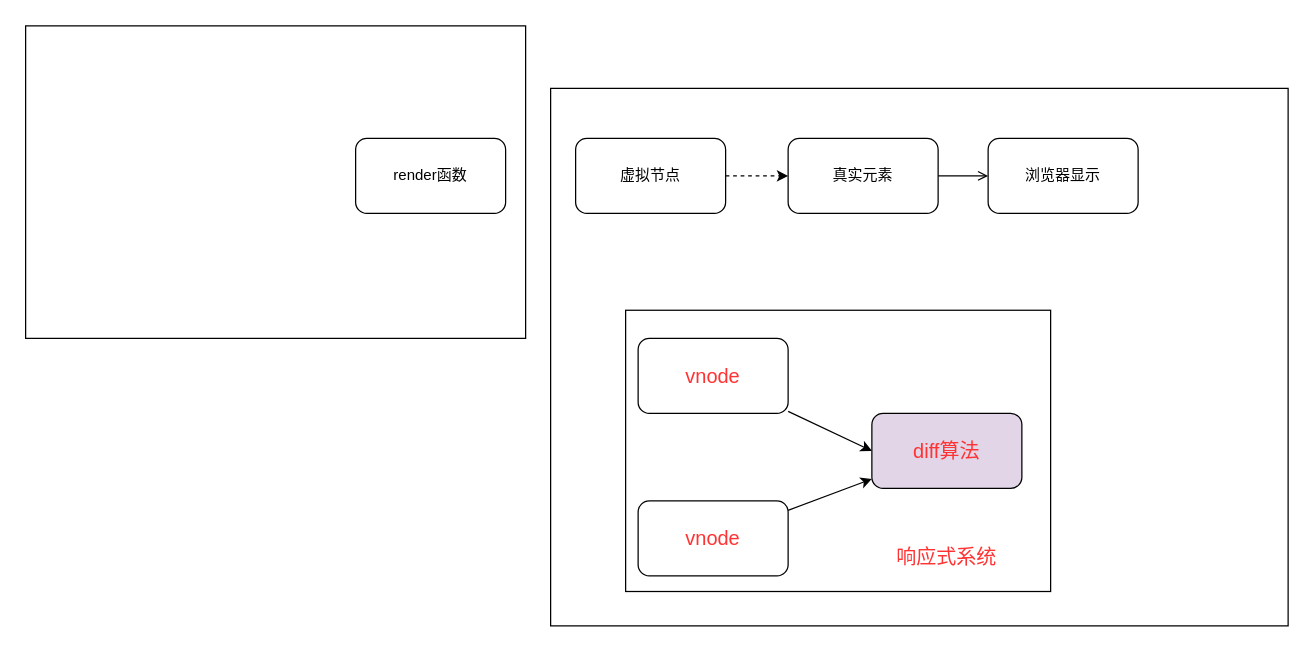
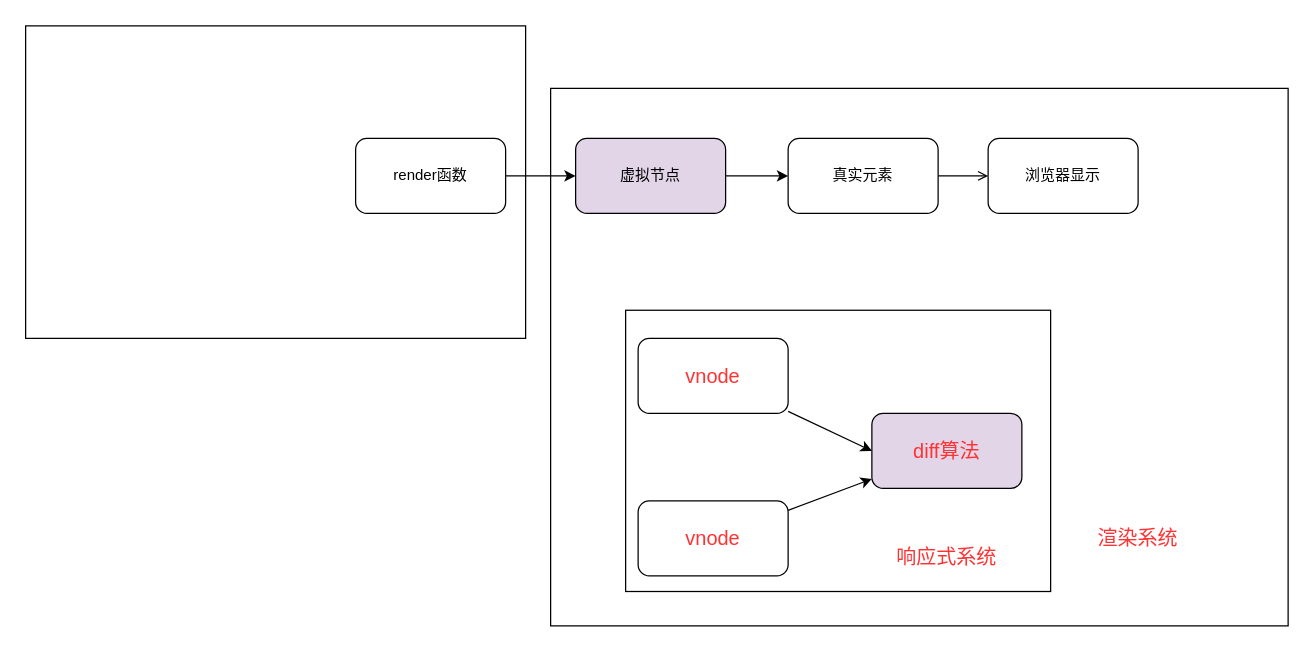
edge "render函数" -> "虚拟节点": added
node "虚拟节点": fillcolor #ffffff -> #e1d5e7
edge "虚拟节点" -> "真实元素": style dashed -> solid
node "渲染系统": added
